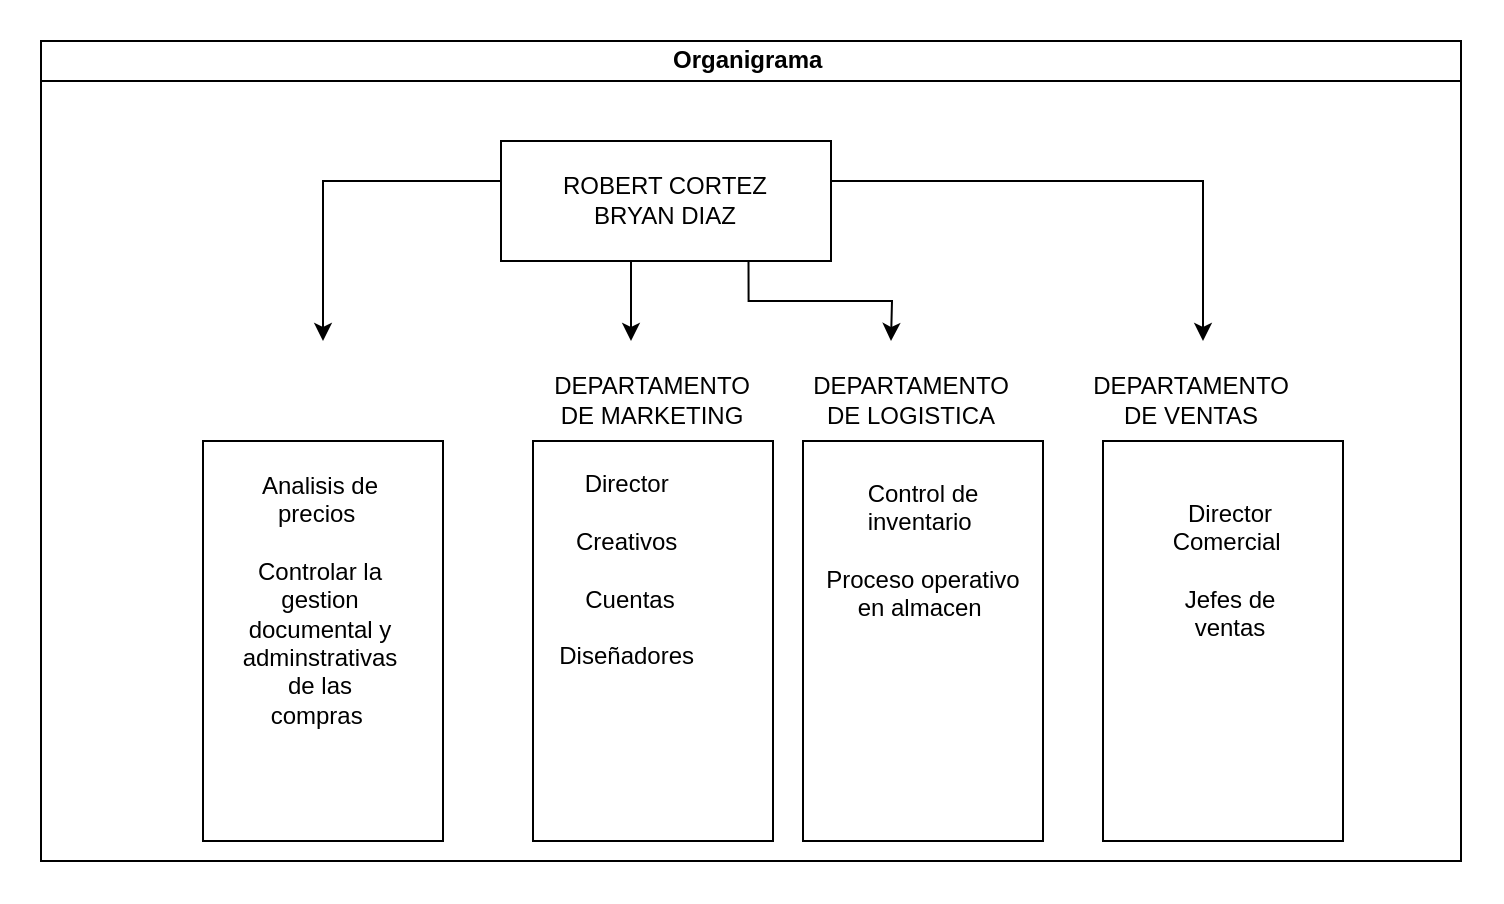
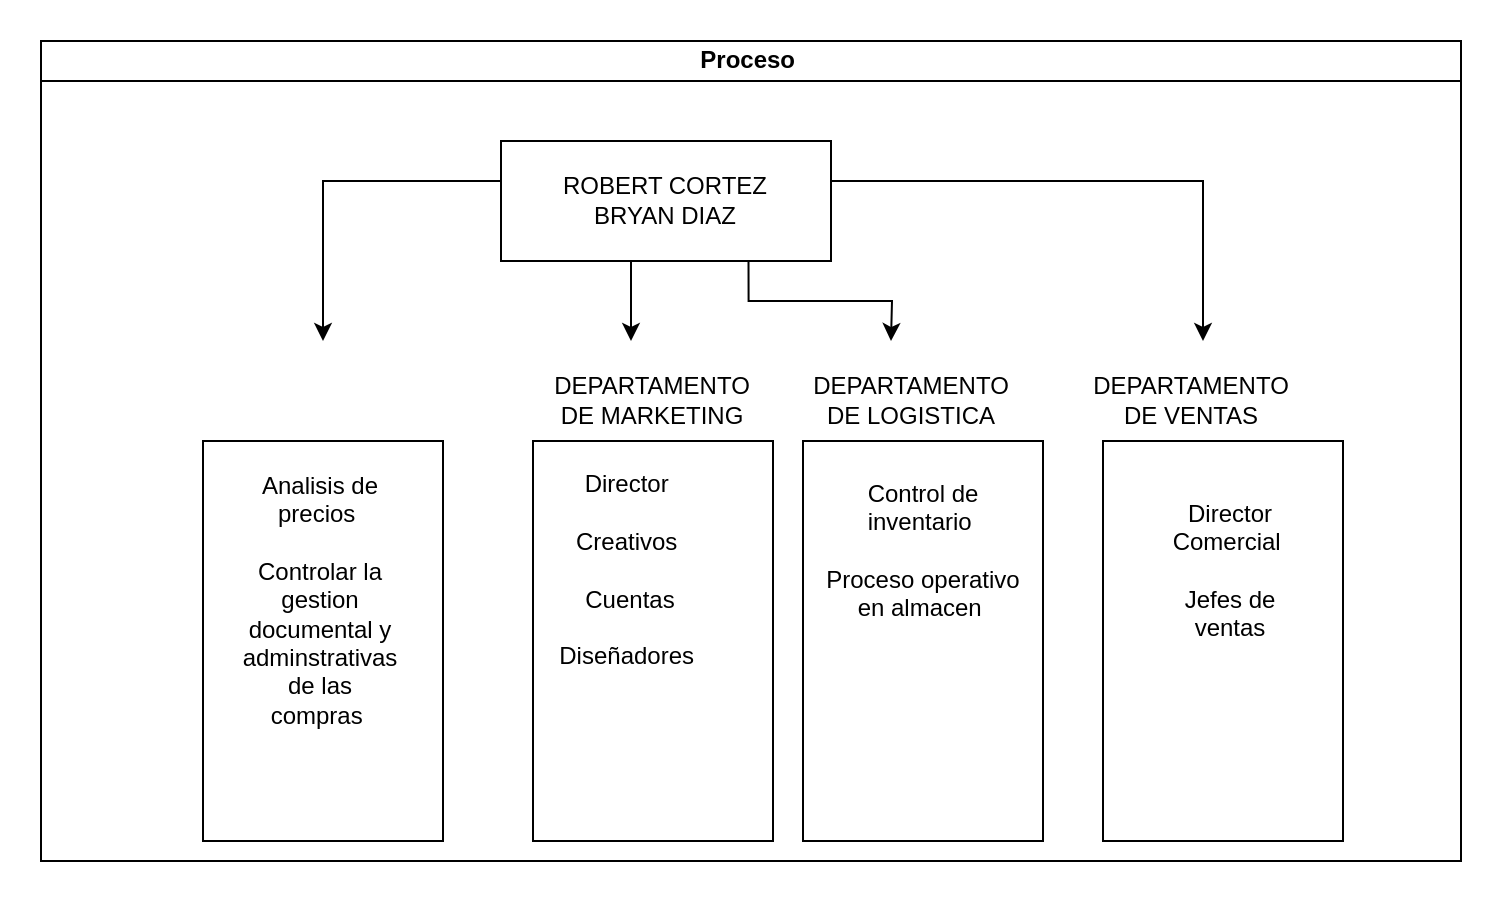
node "Organigrama": label "Organigrama" -> "Proceso"
